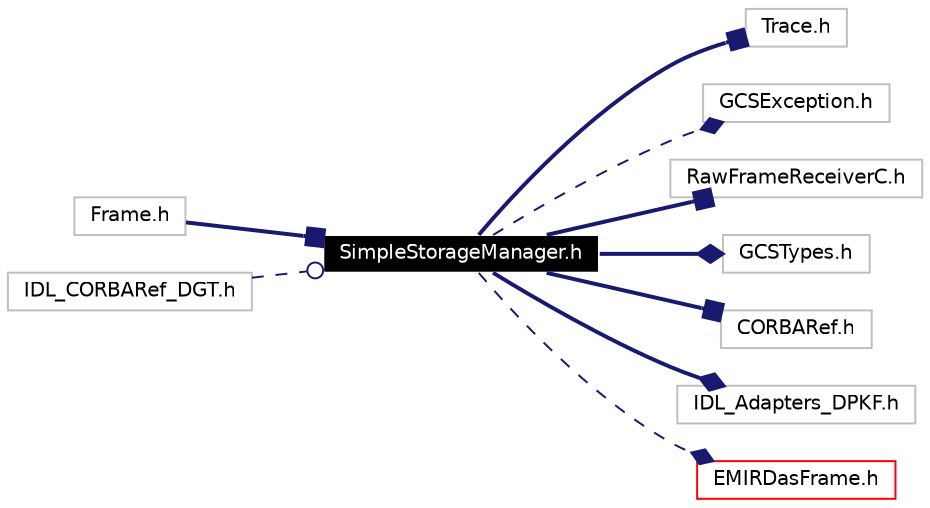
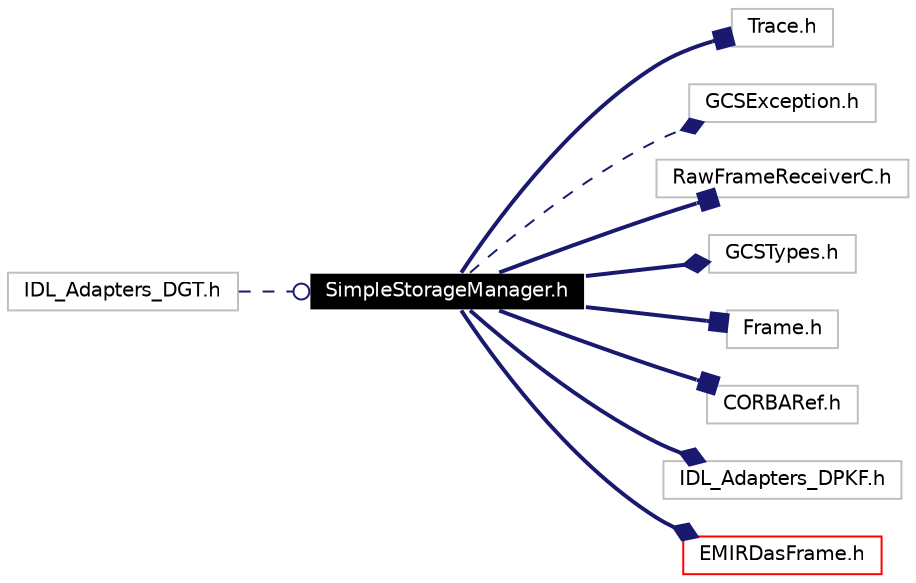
edge "Frame.h" -> "SimpleStorageManager.h": reversed
node "IDL_CORBARef_DGT.h": label "IDL_CORBARef_DGT.h" -> "IDL_Adapters_DGT.h"
edge "SimpleStorageManager.h" -> "EMIRDasFrame.h": style dashed -> bold
